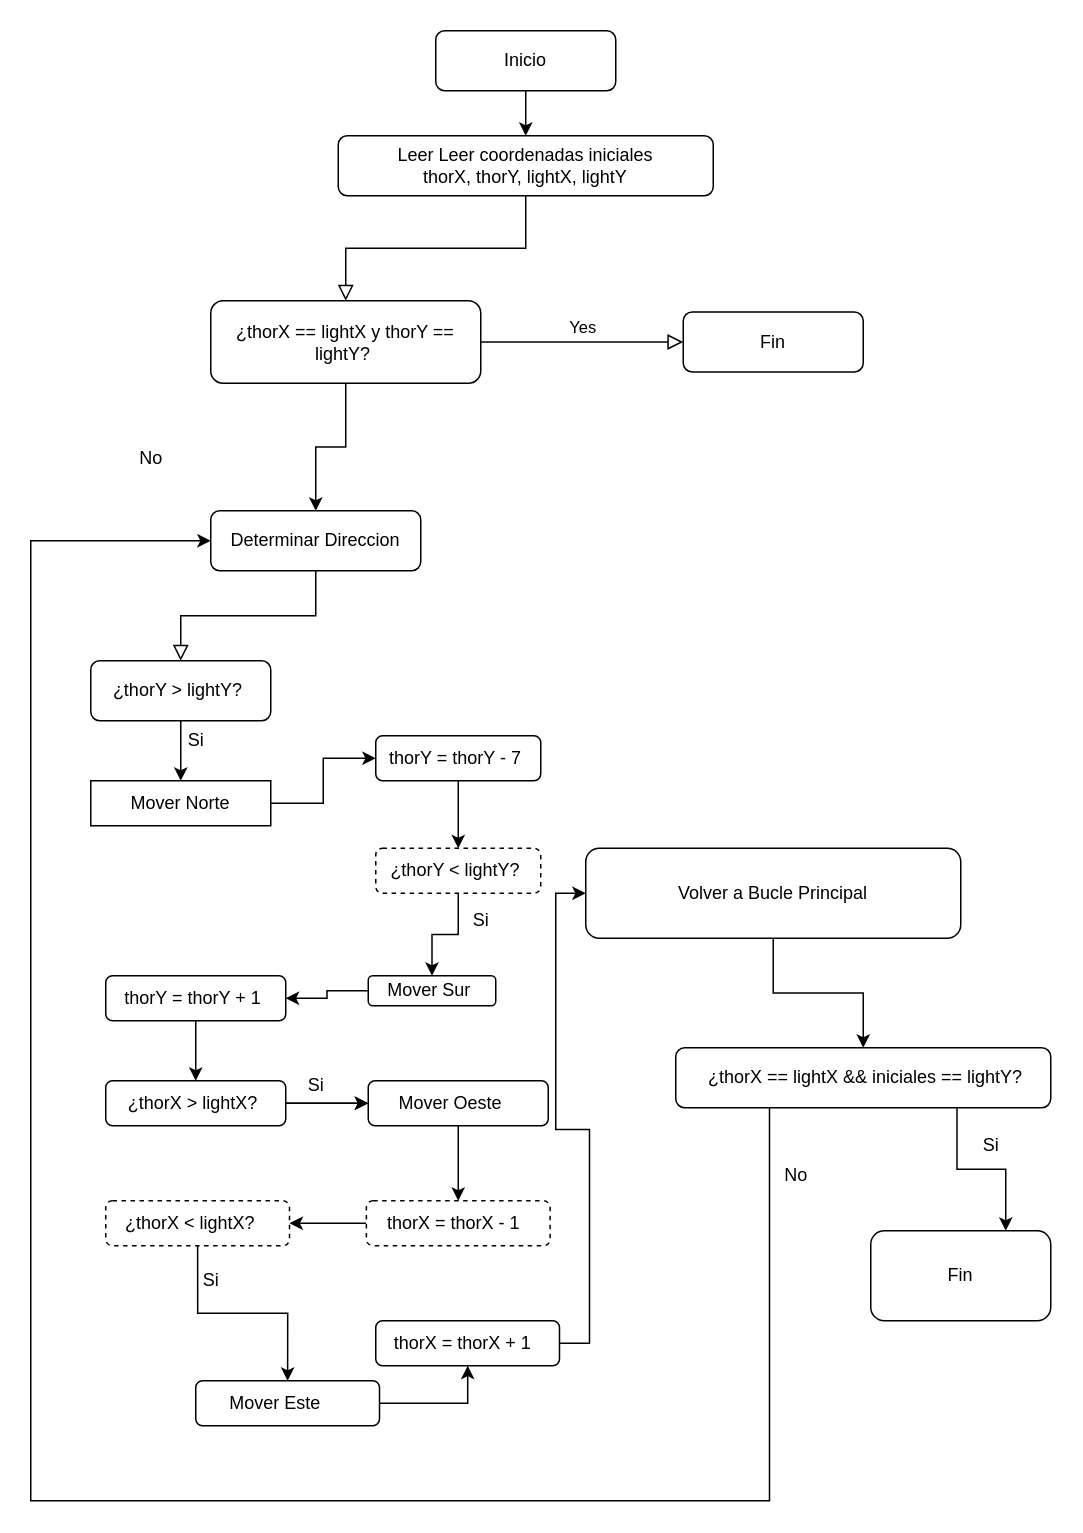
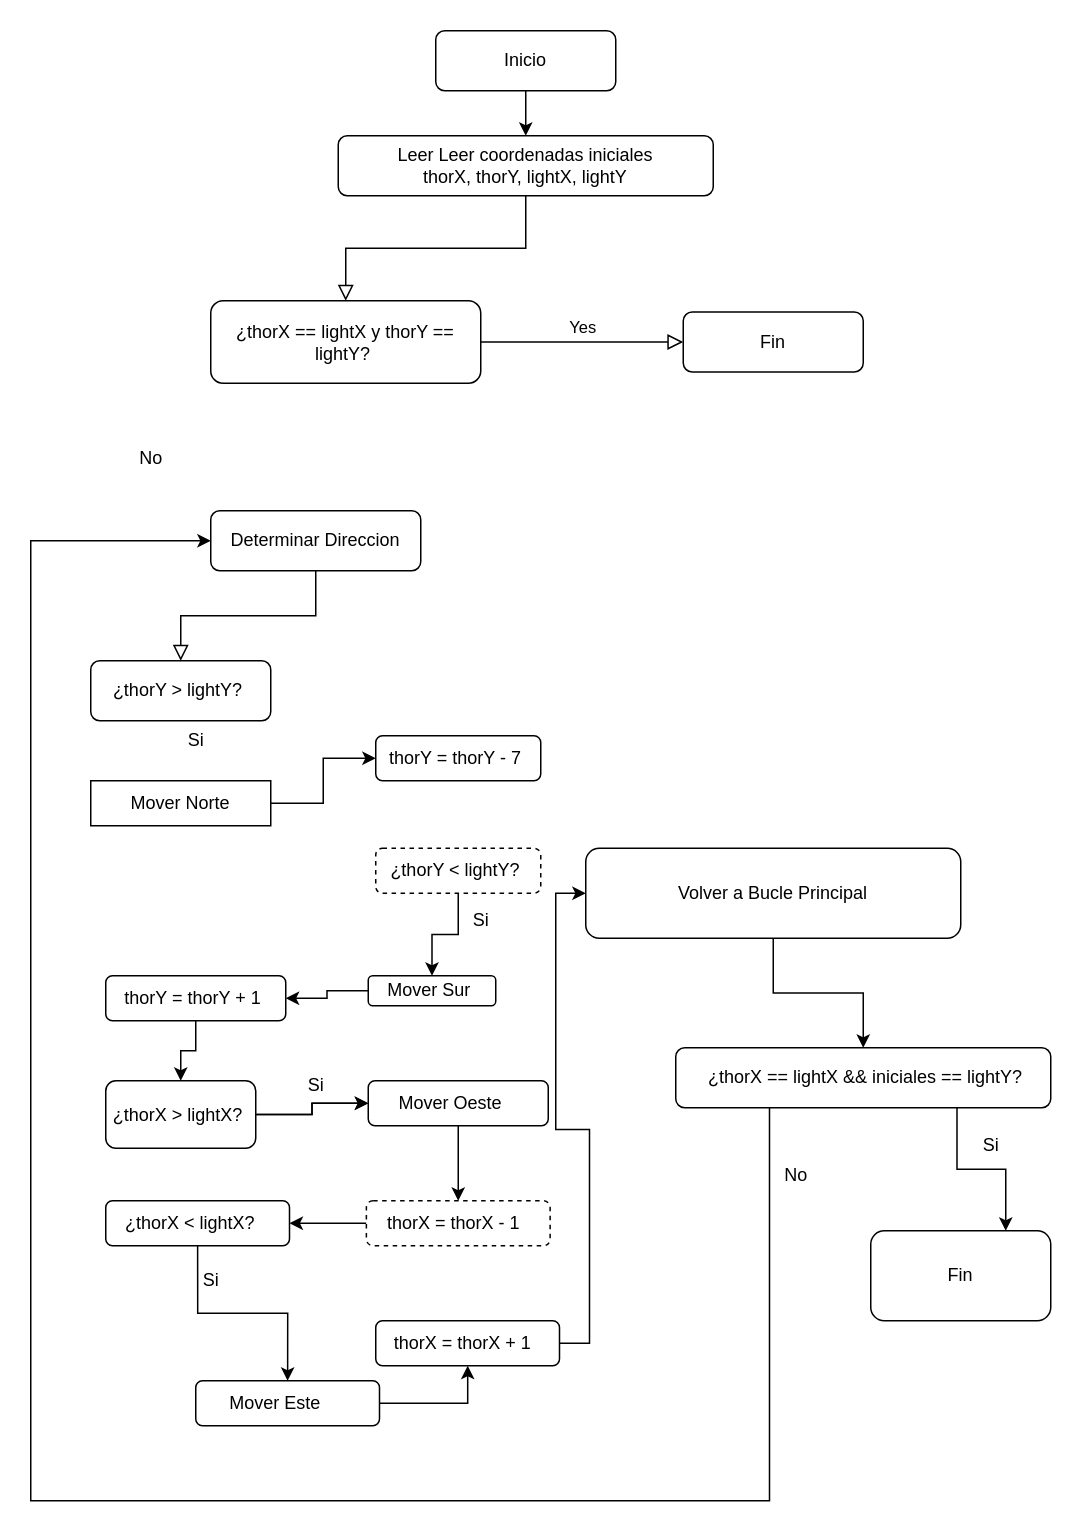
edge "¿thorX == lightX y thorY == lightY?" -> "Determinar Direccion": removed
edge "¿thorY > lightY?" -> "Mover Norte": removed
edge "thorY = thorY - 7" -> "¿thorY < lightY?": removed
node "¿thorX > lightX?": size 180x45 -> 150x68
node "¿thorX < lightX?": style dashed -> solid
